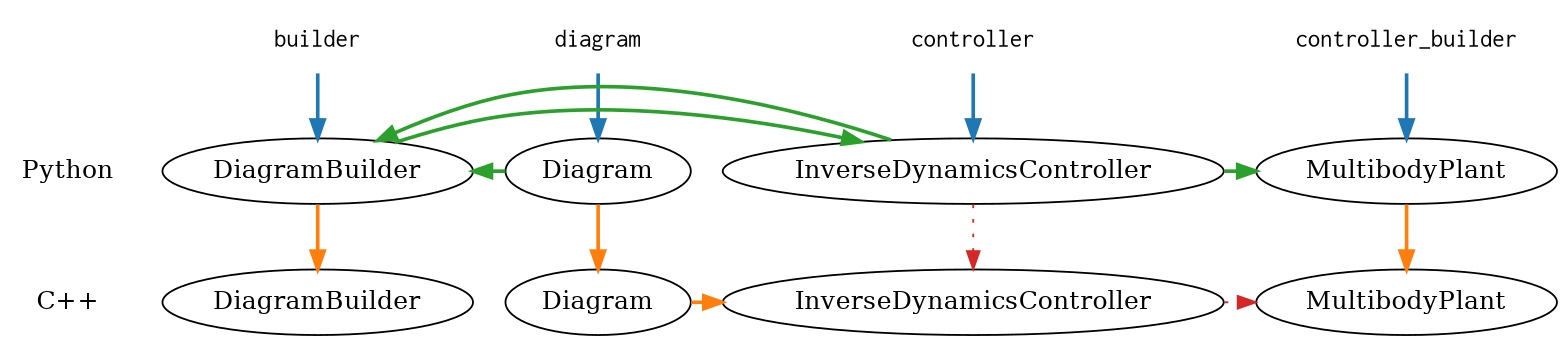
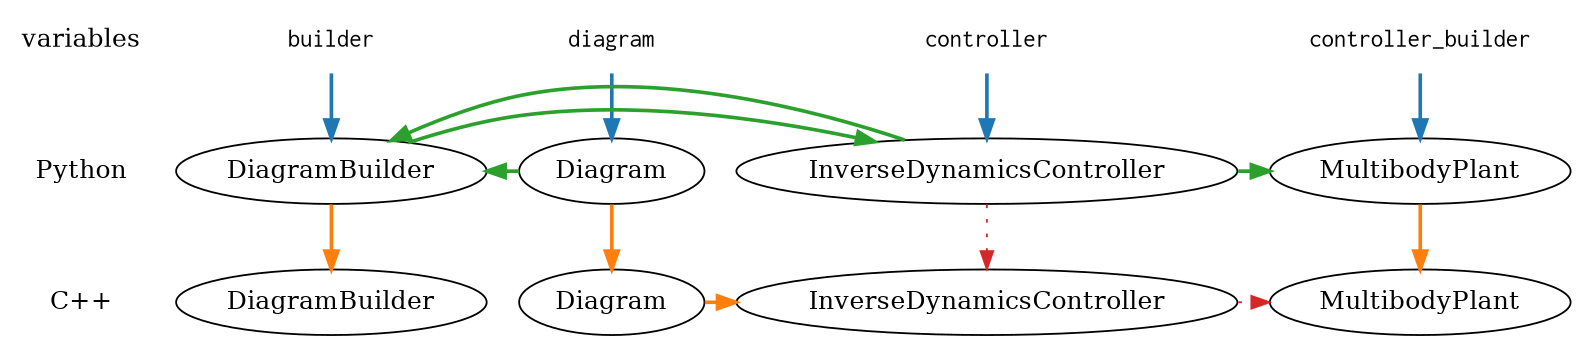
node "variables": added
